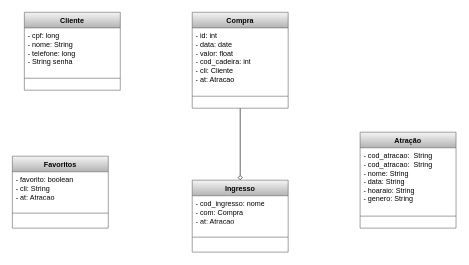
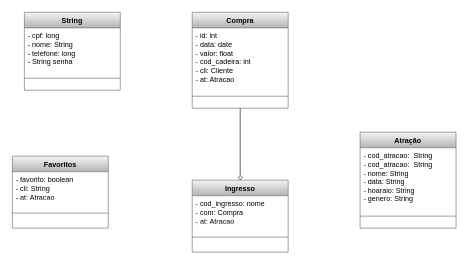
node "Cliente": label "Cliente" -> "String"
